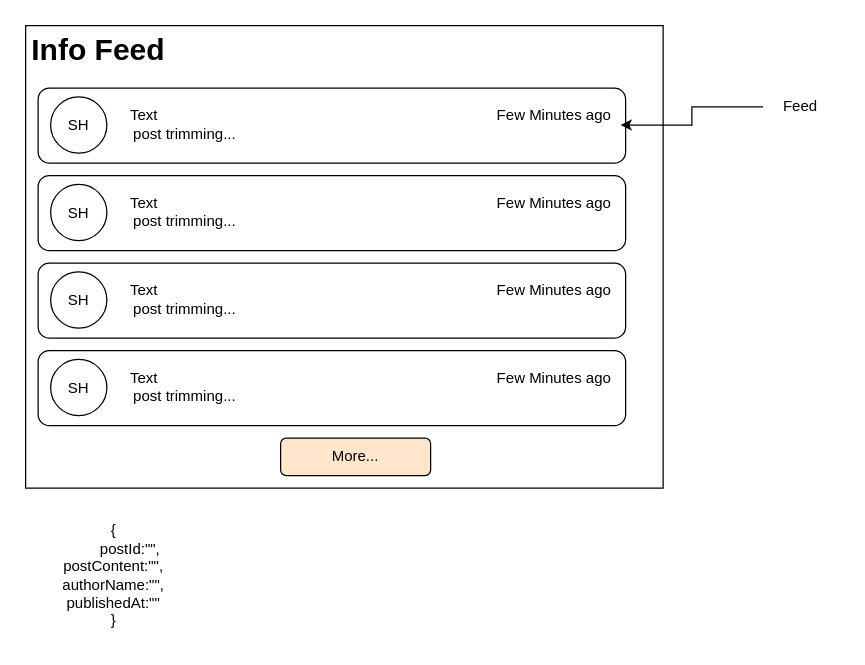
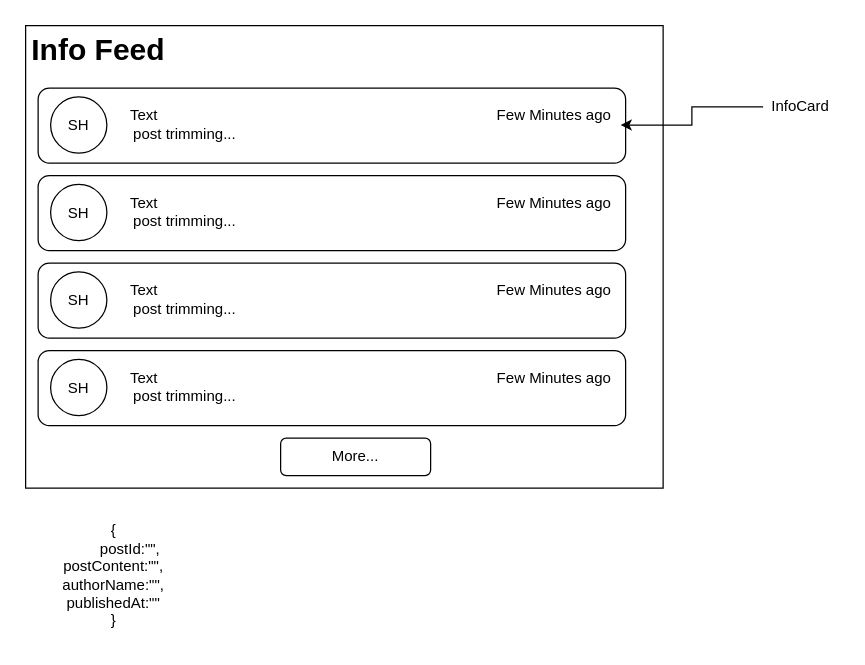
node "Feed": label "Feed" -> "InfoCard"
node "More...": fillcolor #ffe6cc -> #ffffff
